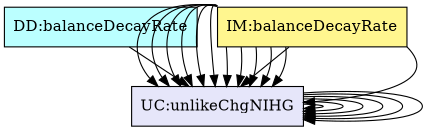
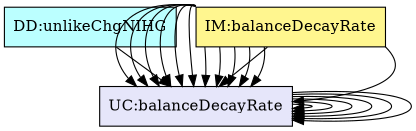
node "DD:balanceDecayRate": label "DD:balanceDecayRate" -> "DD:unlikeChgNIHG"
node "UC:unlikeChgNIHG": label "UC:unlikeChgNIHG" -> "UC:balanceDecayRate"
